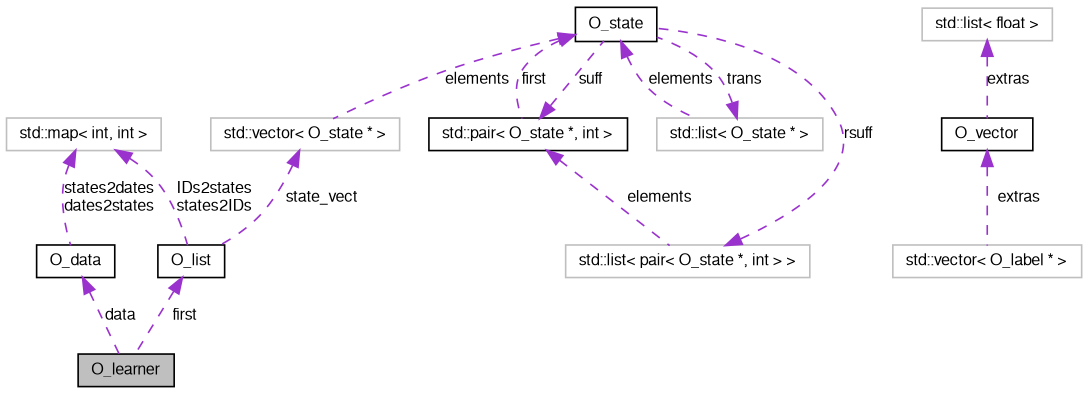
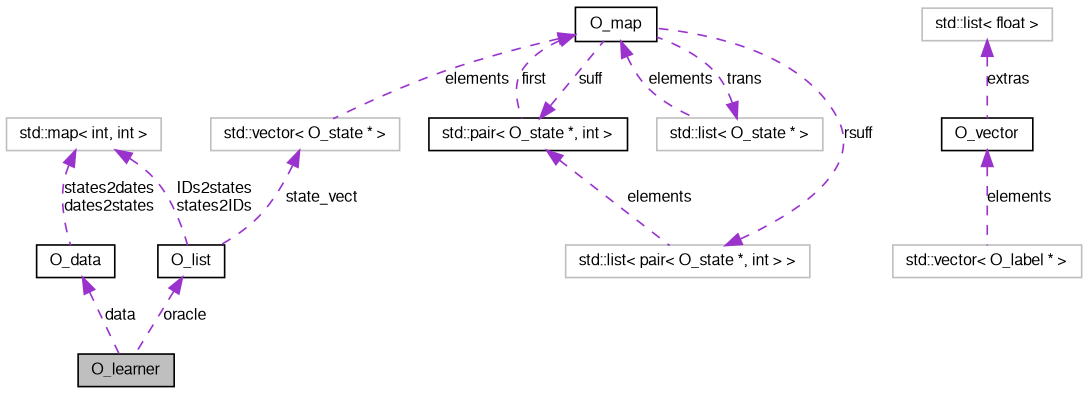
node "O_state": label "O_state" -> "O_map"
edge "std::vector< O_label * >" -> "O_vector": label "extras" -> "elements"
edge "O_learner" -> "O_list": label "first" -> "oracle"
